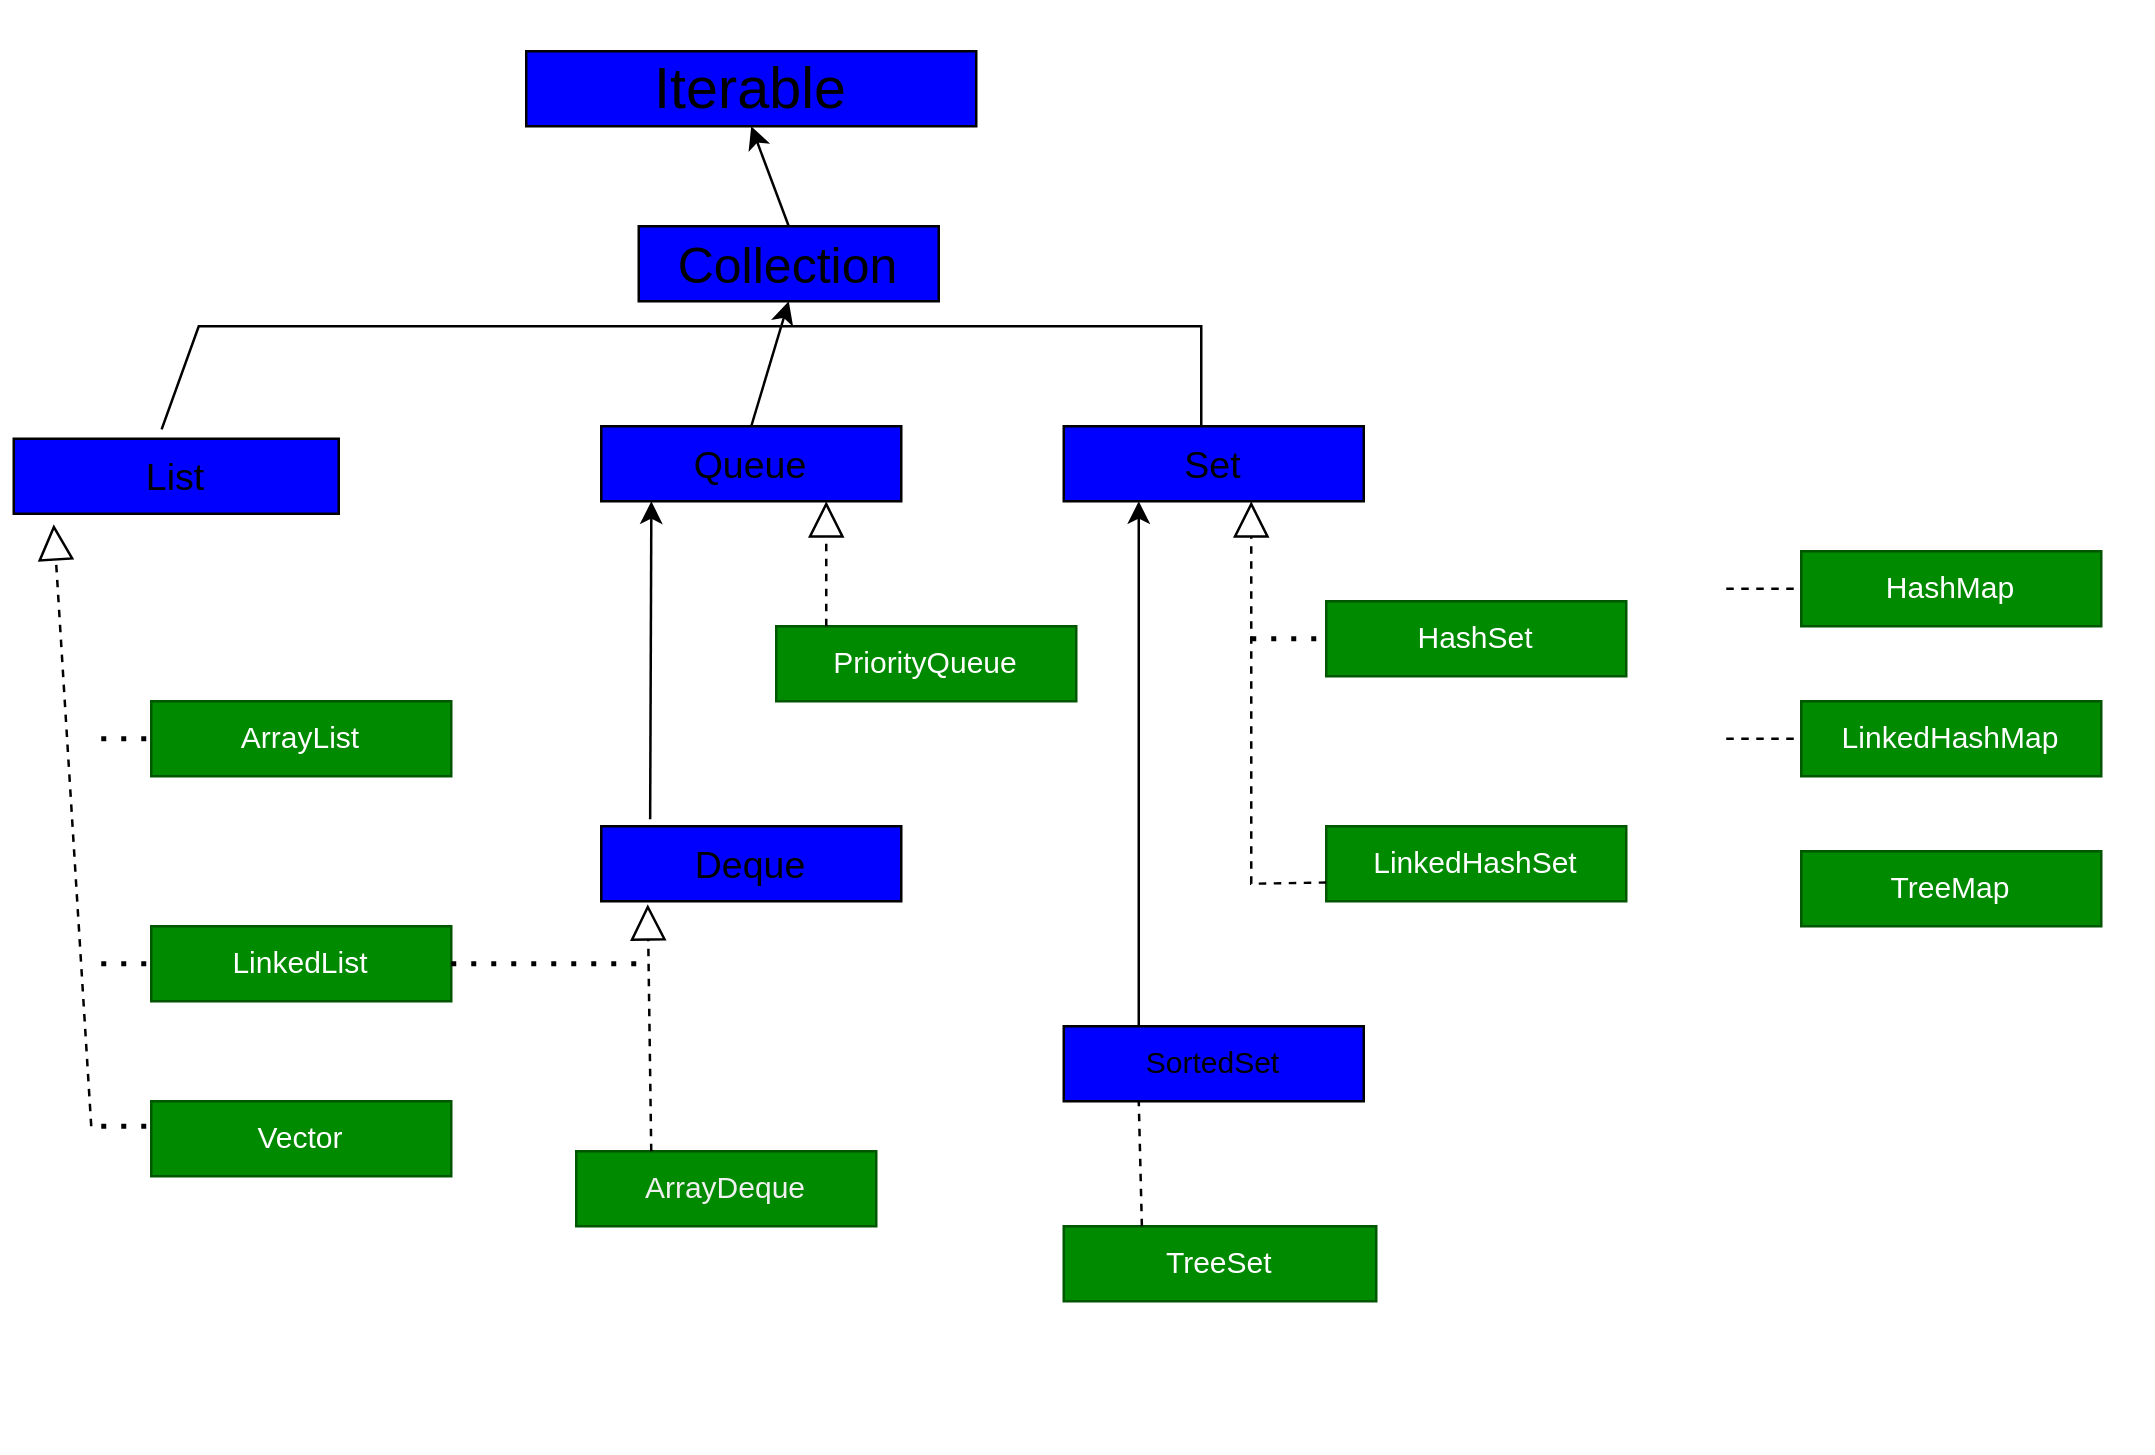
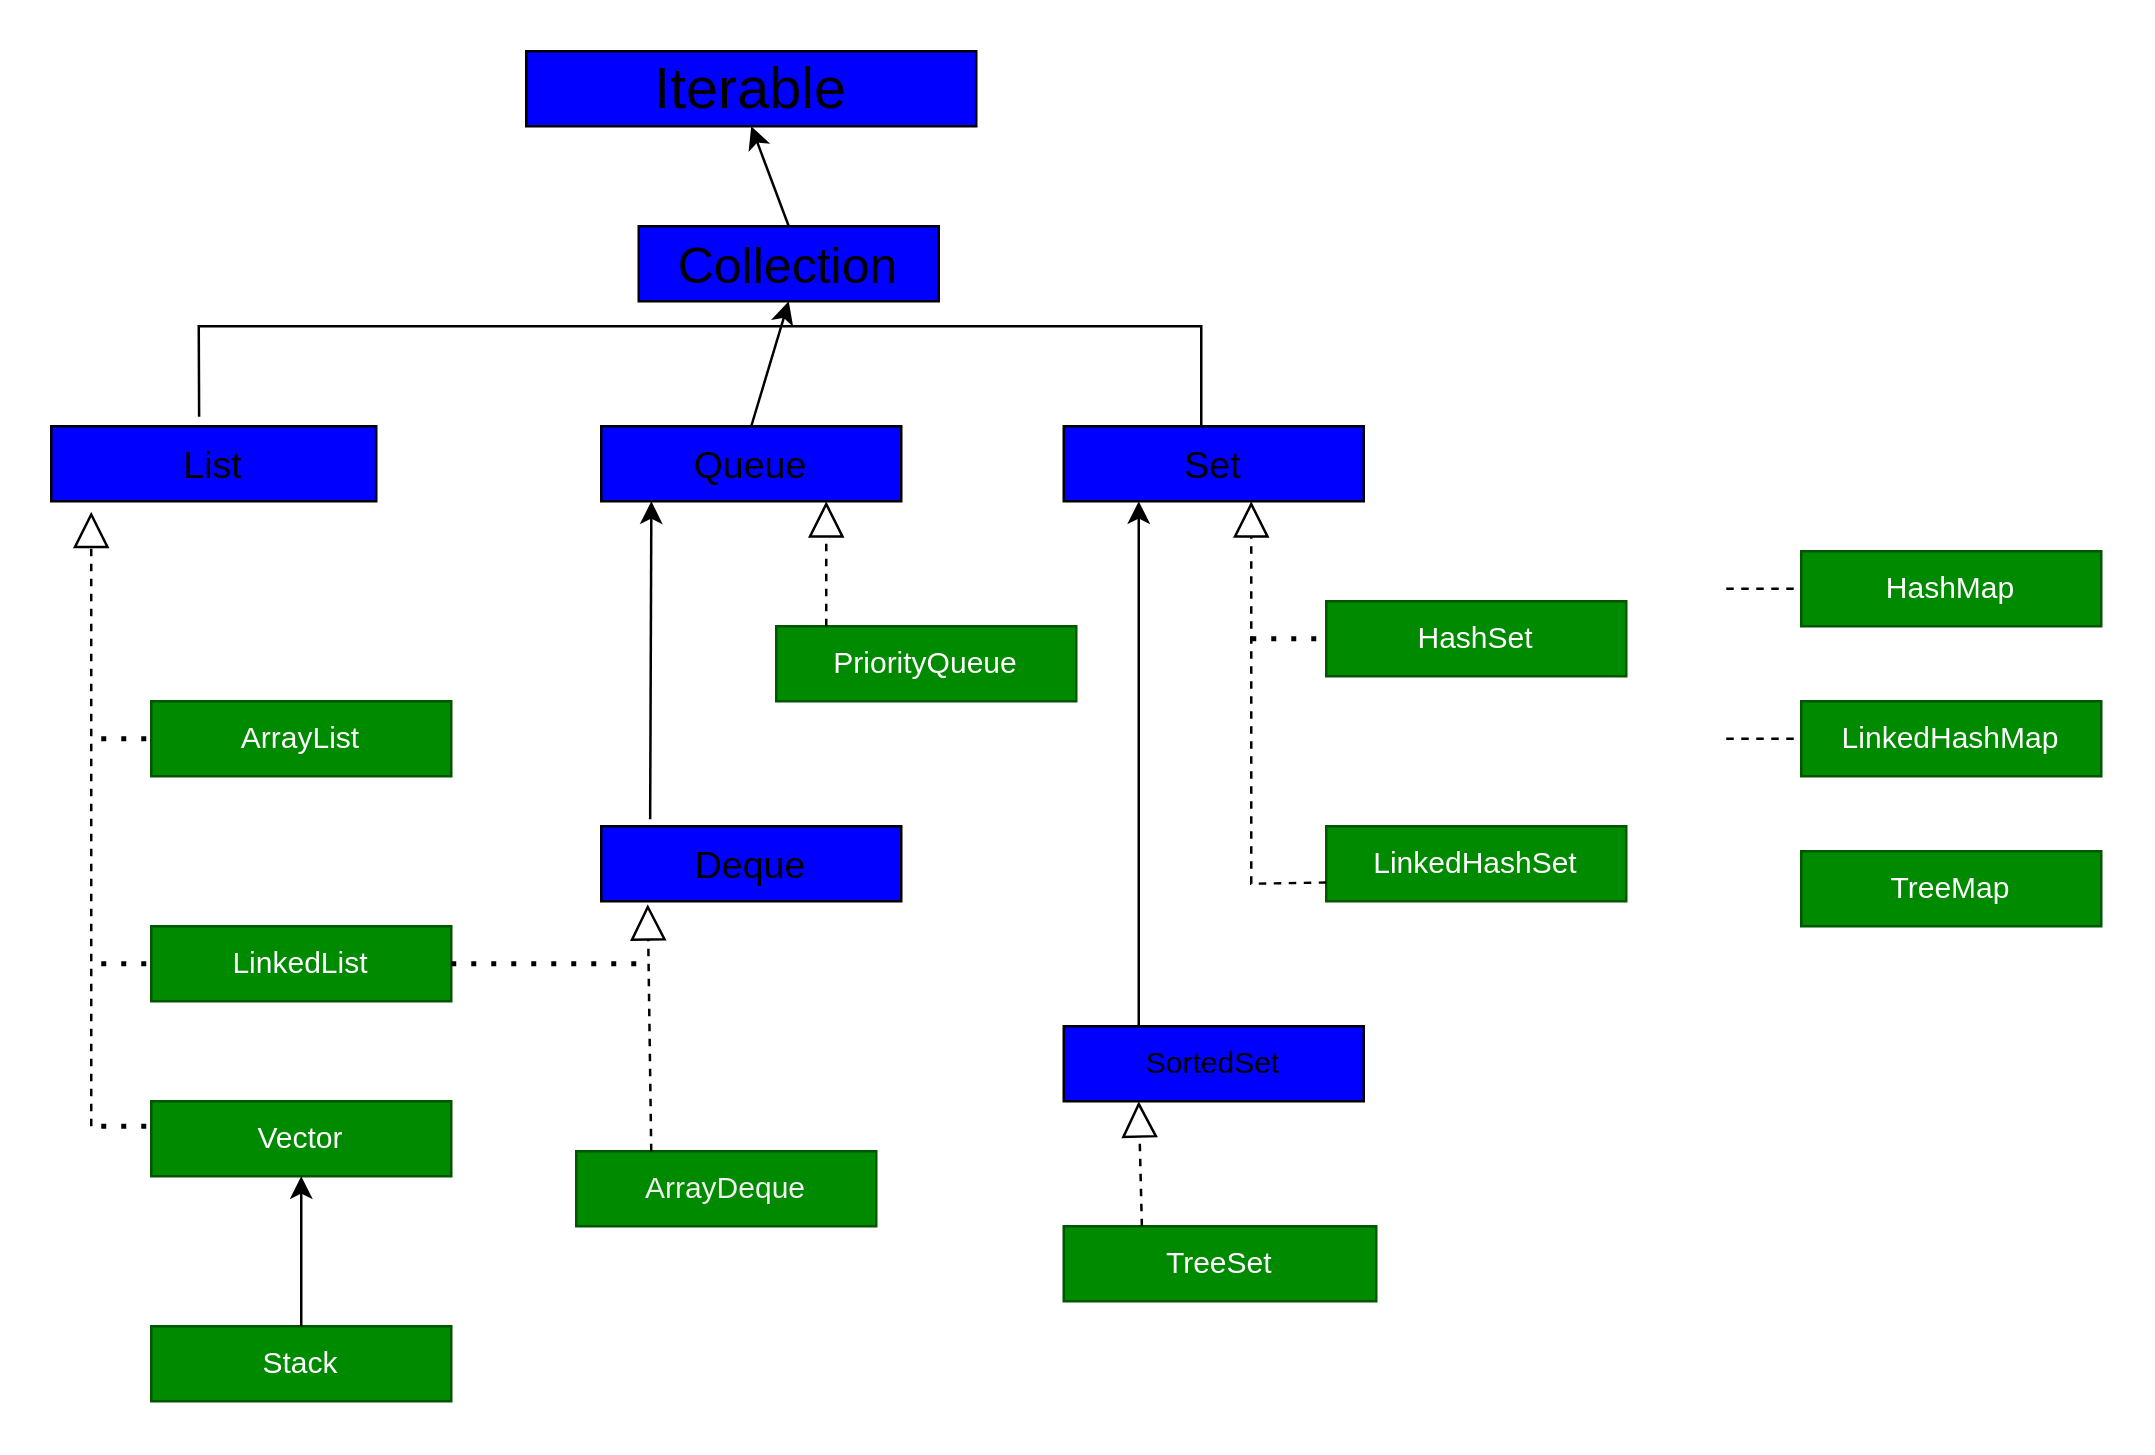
node "List": moved (176, 476) -> (214, 464)
edge "SortedSet" -- "TreeSet": arrowhead none -> block
edge "Stack" -> "Vector": added
node "Stack": added
